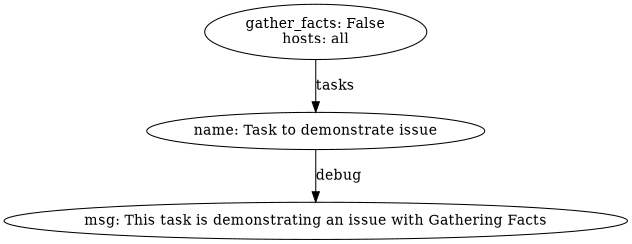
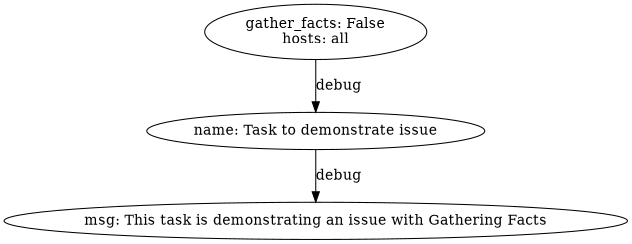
edge "gather_facts: False hosts: all" -> "name: Task to demonstrate issue": label "tasks" -> "debug"
